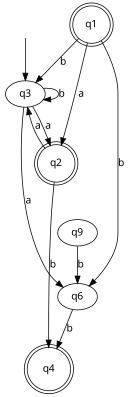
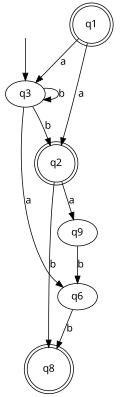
edge "q1" -> "q3": label "b" -> "a"
edge "q3" -> "q2": label "a" -> "b"
edge "q2" -> "q3": now "q2" -> "q9"
edge "q1" -> "q6": removed, label "b"
node "q4": label "q4" -> "q8"
